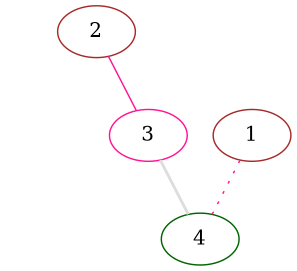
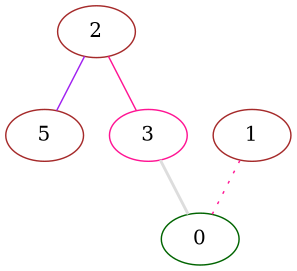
node "5": added
node "4": label "4" -> "0"
